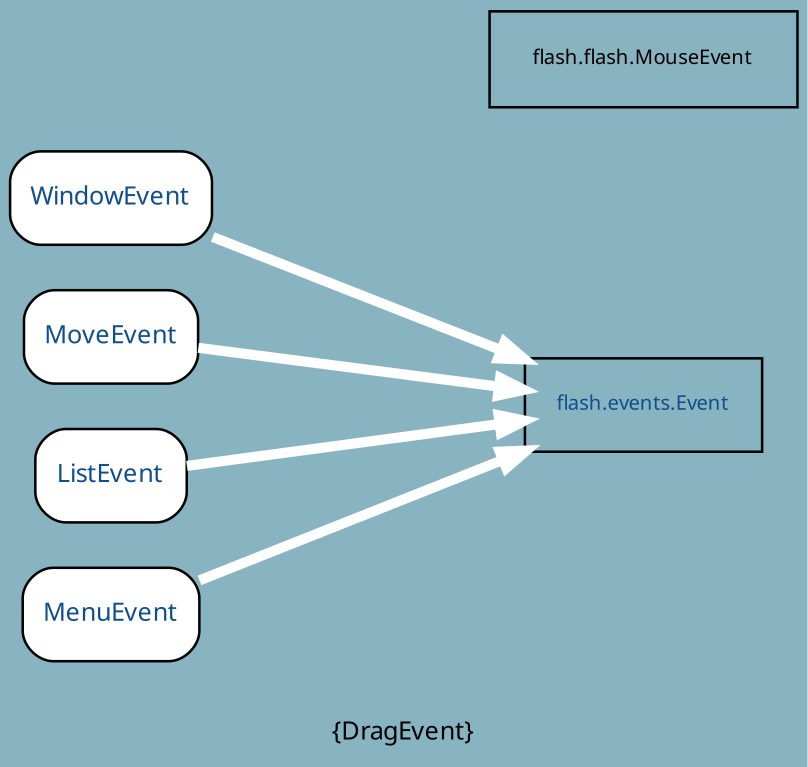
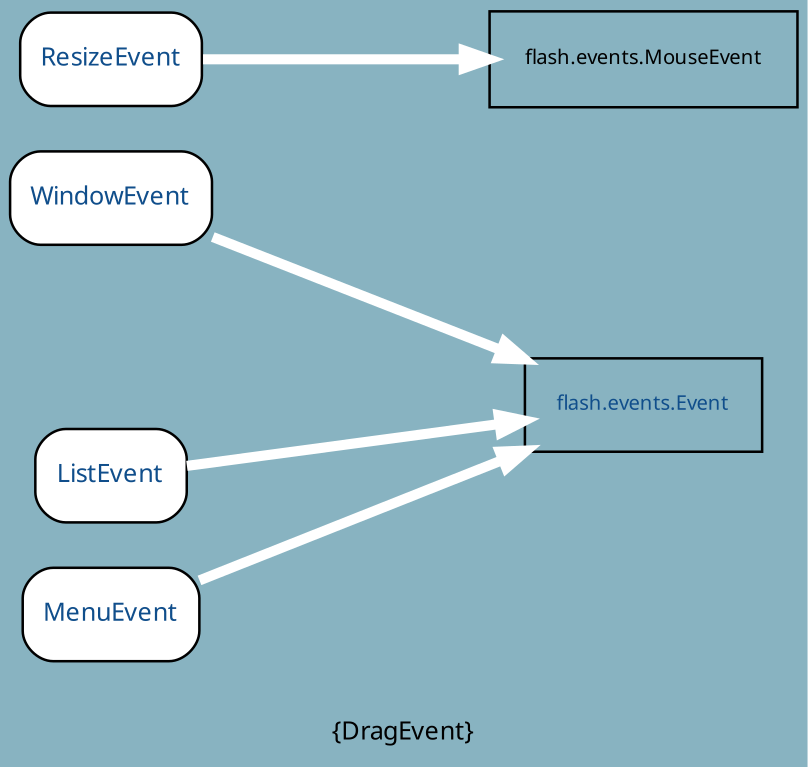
node "ResizeEvent": added
node "flash.flash.MouseEvent": label "flash.flash.MouseEvent" -> "flash.events.MouseEvent"
node "MoveEvent": removed
